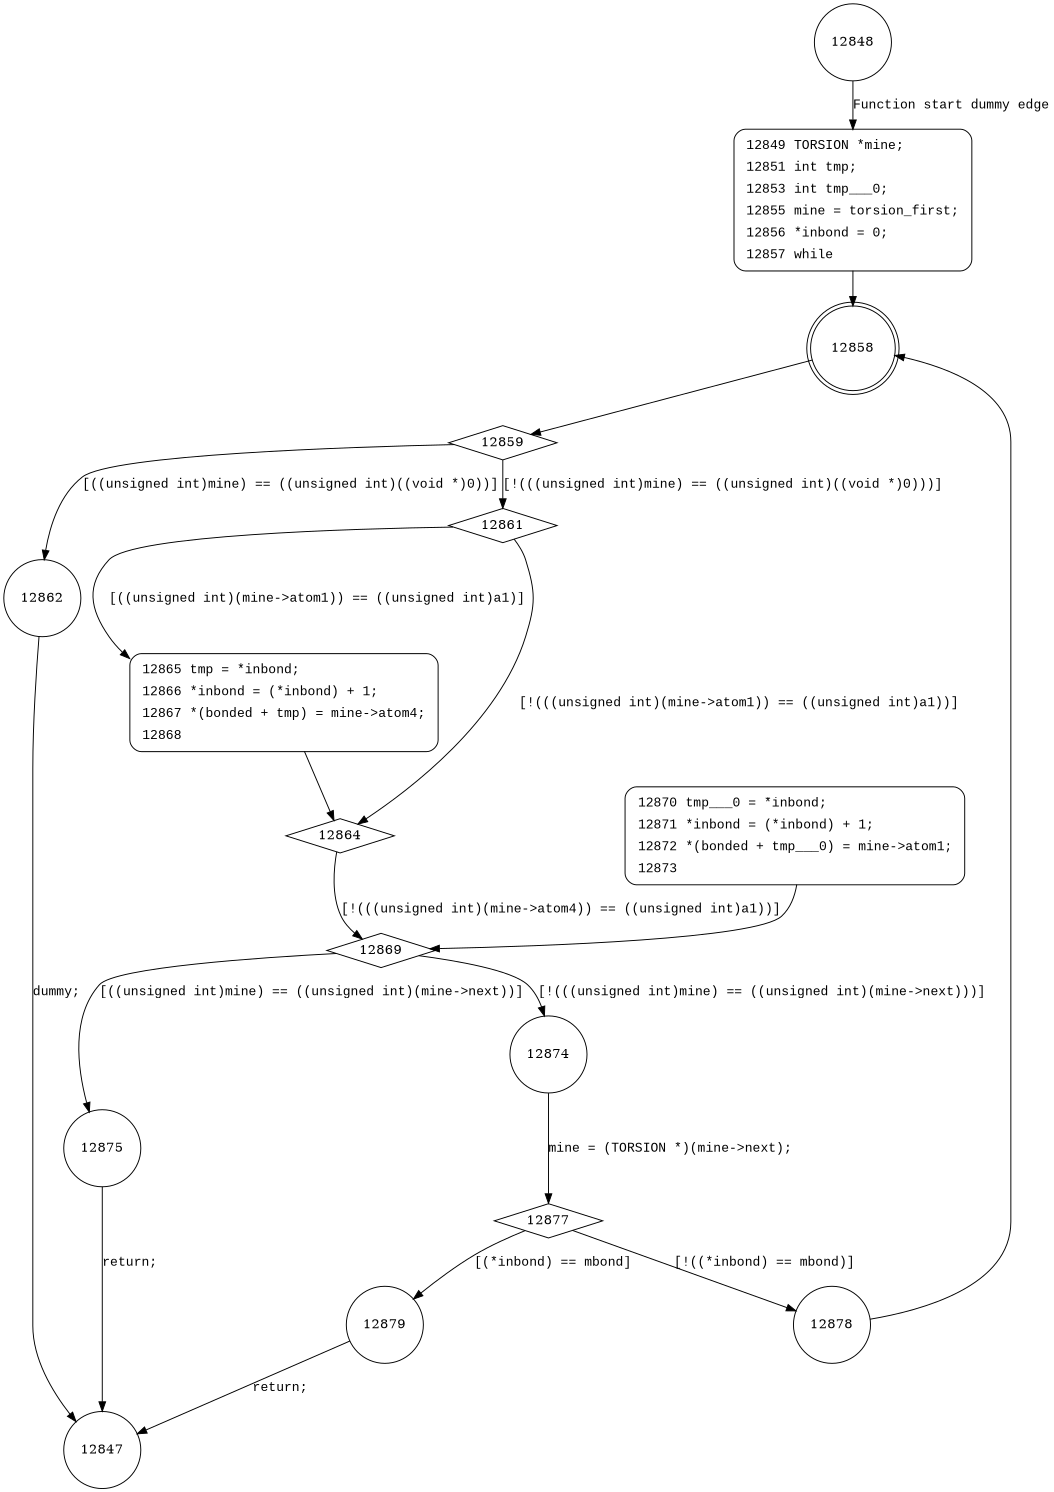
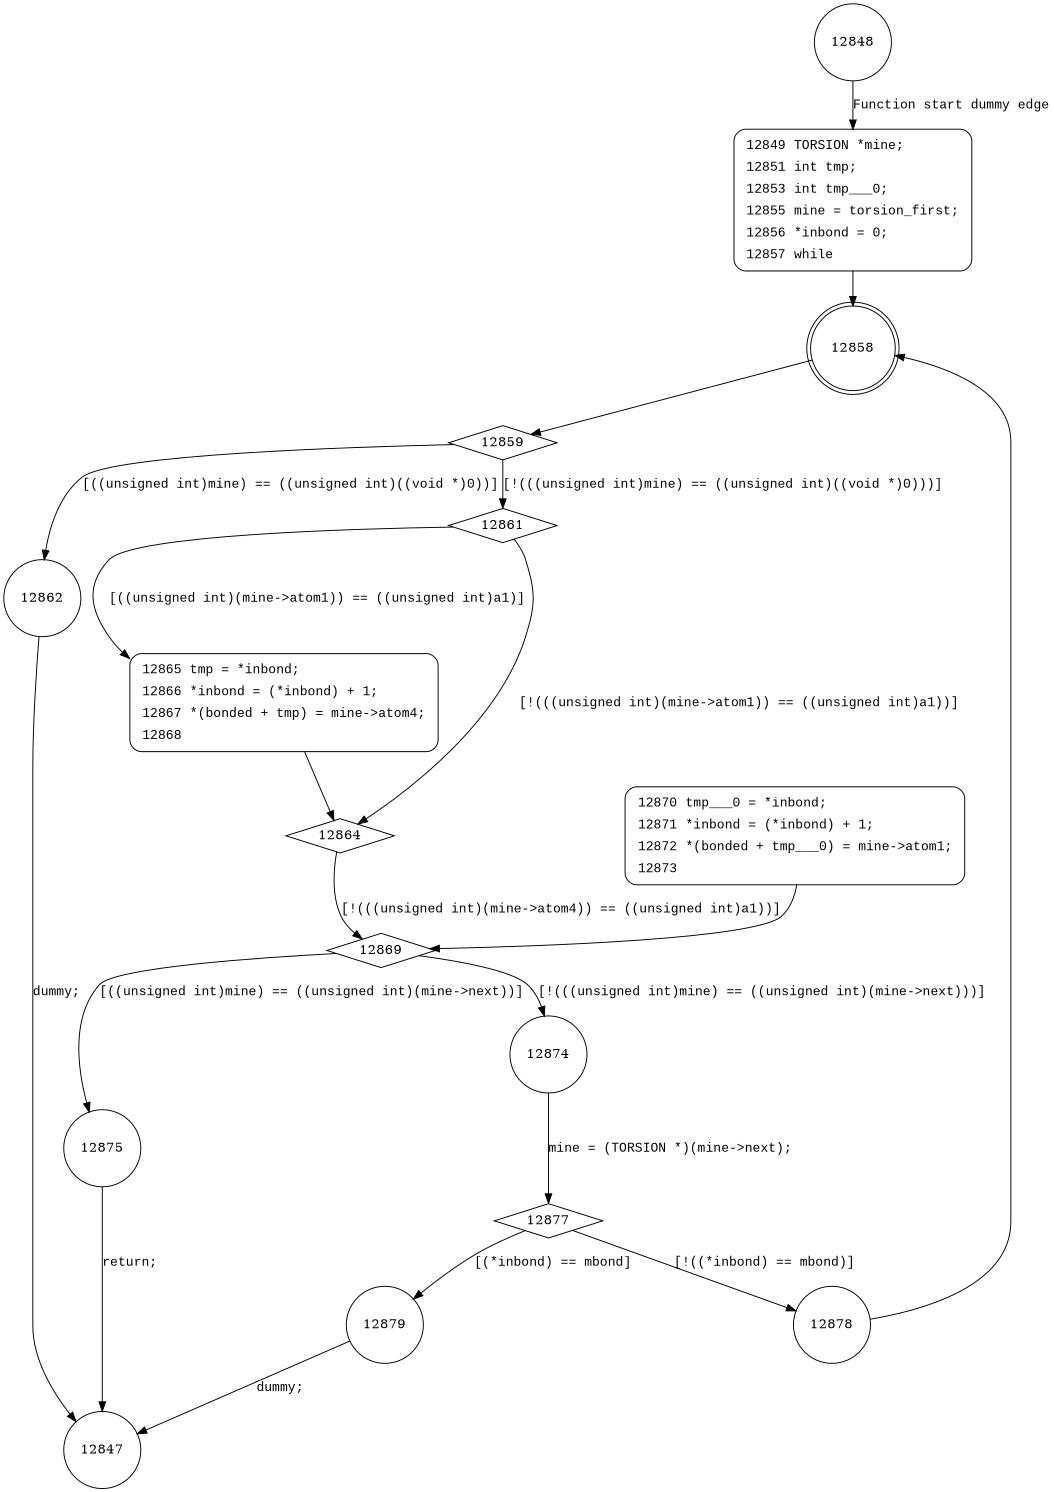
edge "12879" -> "12847": label "return;" -> "dummy;"
